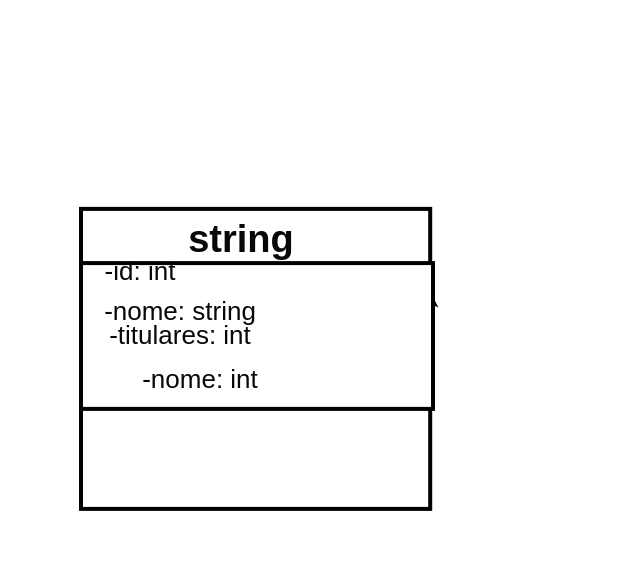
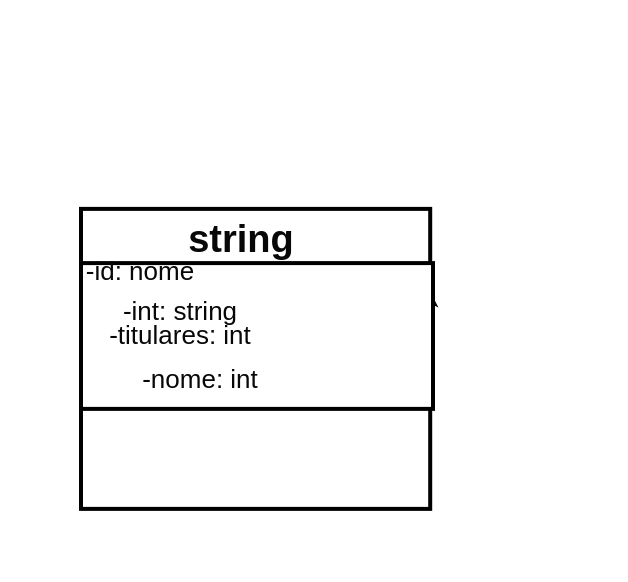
node "-id: int": label "-id: int" -> "-id: nome"
node "-nome: string": label "-nome: string" -> "-int: string"
